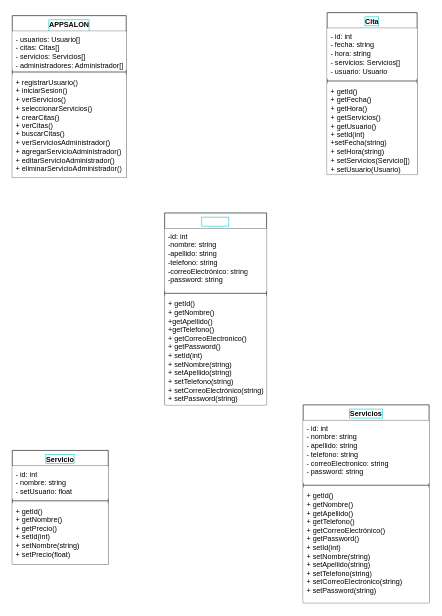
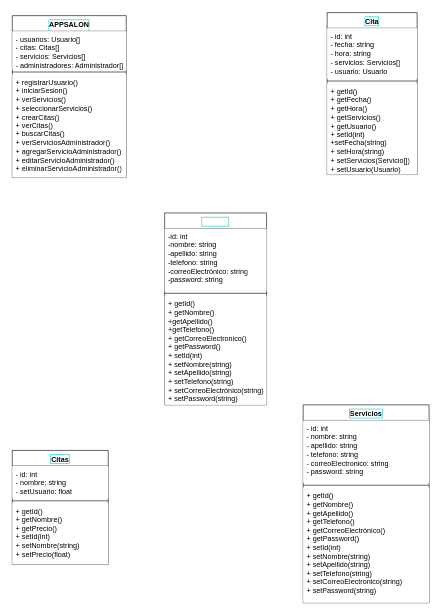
node "Servicio": label "Servicio" -> "Citas"
